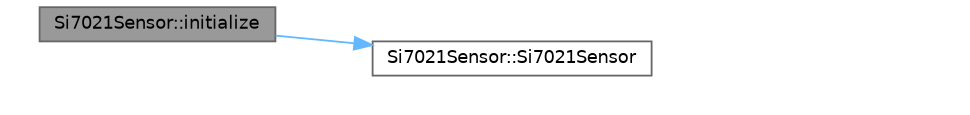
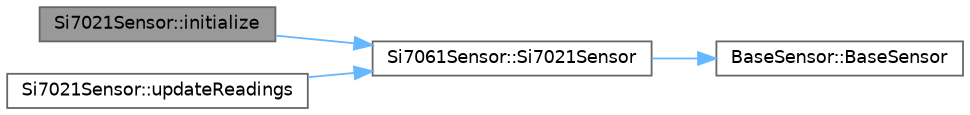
node "Si7021Sensor::Si7021Sensor": label "Si7021Sensor::Si7021Sensor" -> "Si7061Sensor::Si7021Sensor"
node "BaseSensor::BaseSensor": added
node "Si7021Sensor::updateReadings": added
